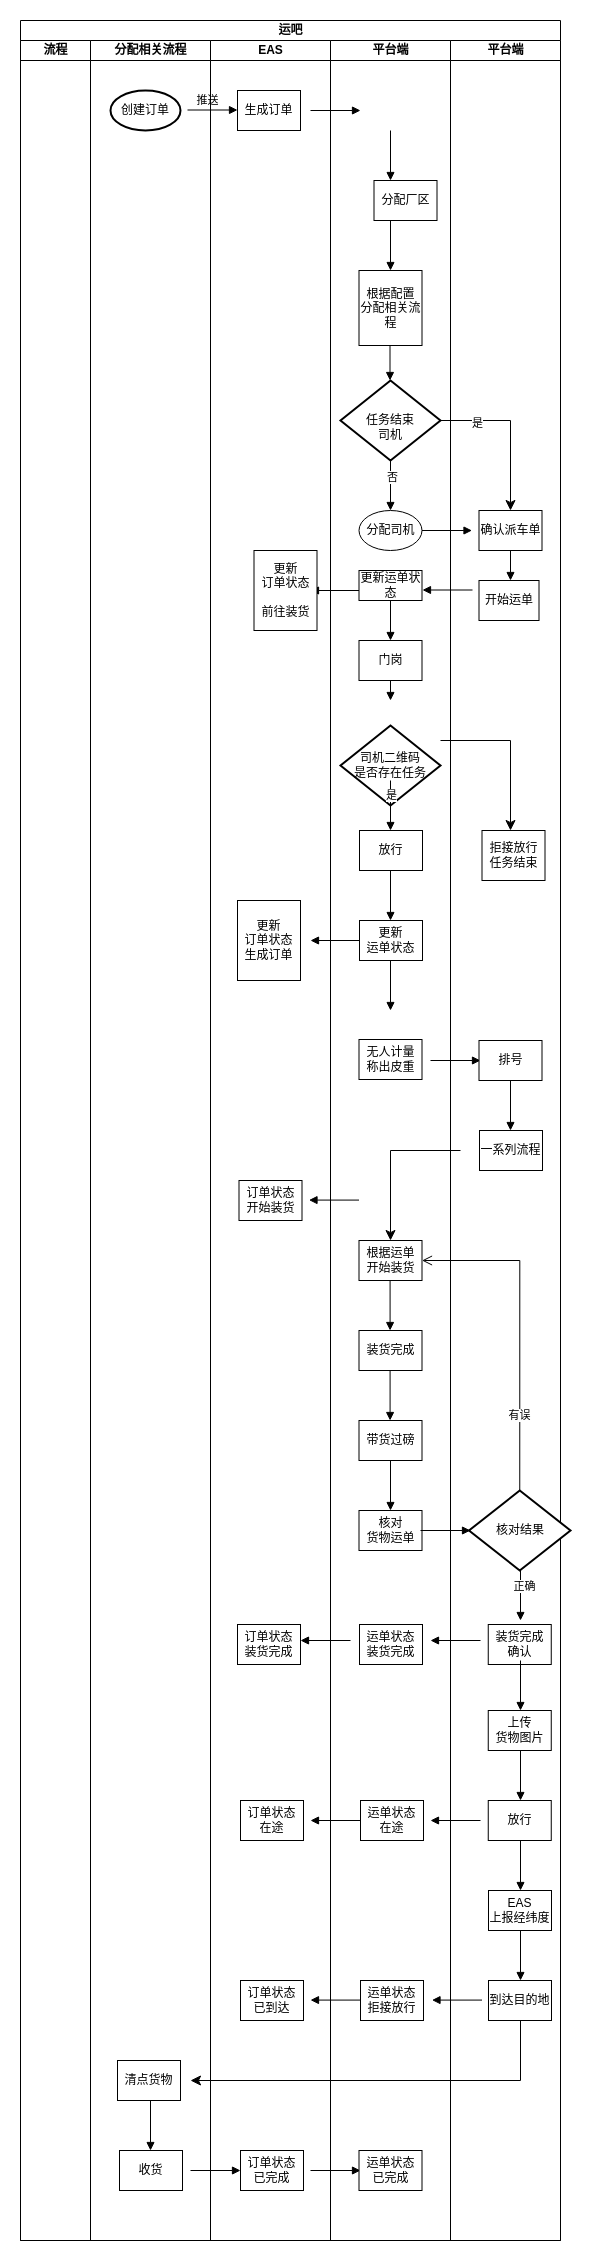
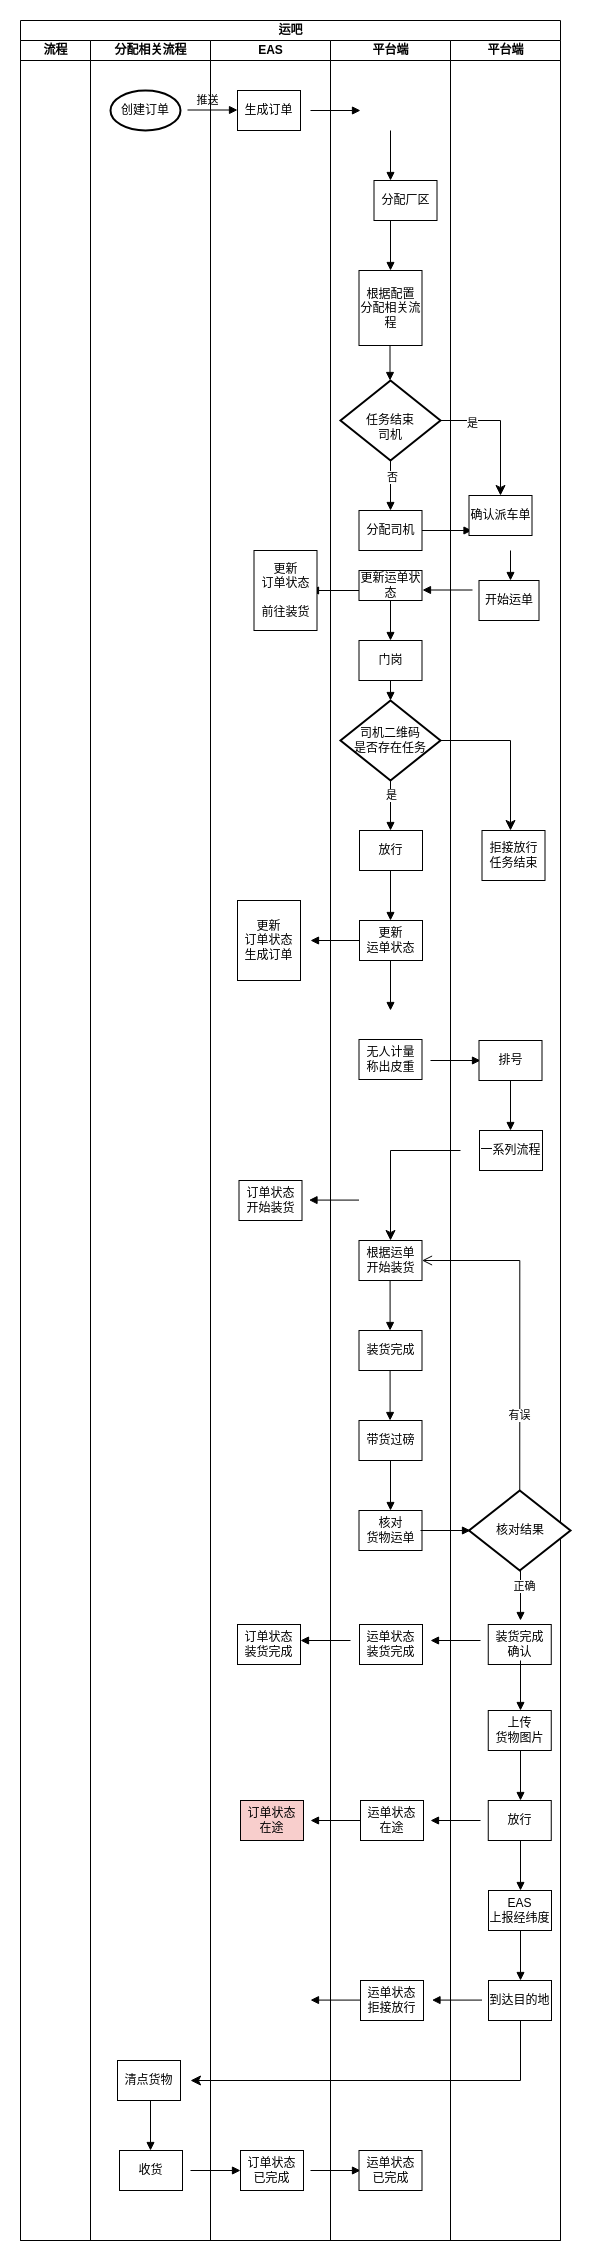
node "分配司机": shape ellipse -> rectangle
node "确认派车单": moved (511, 531) -> (501, 516)
node "司机二维码 是否存在任务": moved (391, 766) -> (391, 741)
node "订单状态 在途": fillcolor #ffffff -> #f8cecc
node "订单状态 已到达": removed
